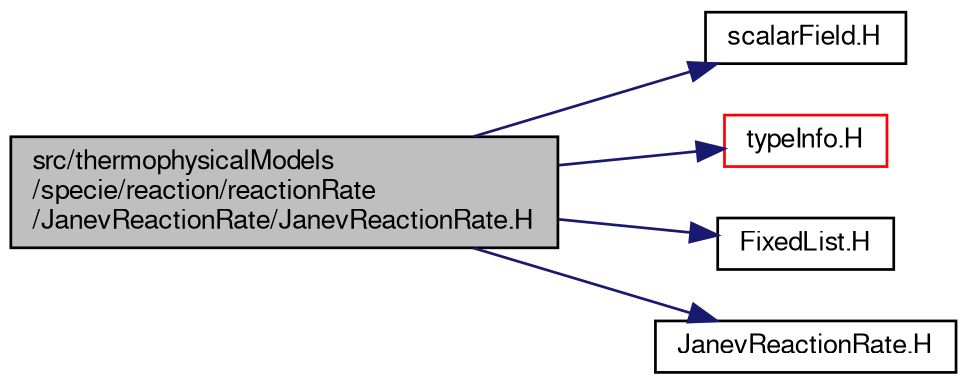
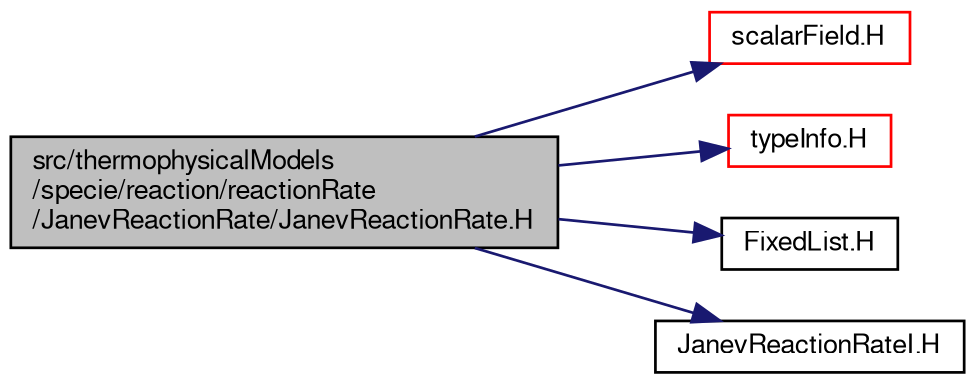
node "scalarField.H": color black -> red
node "JanevReactionRate.H": label "JanevReactionRate.H" -> "JanevReactionRateI.H"
